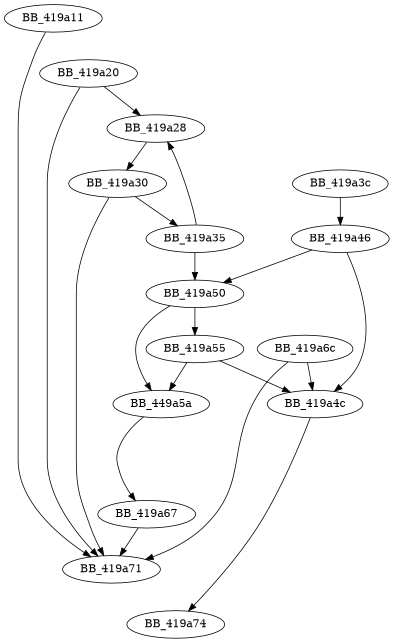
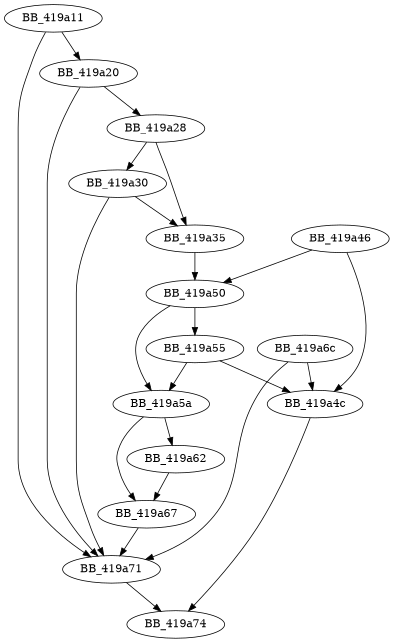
edge "BB_419a11" -> "BB_419a20": added
node "BB_419a3c": removed
edge "BB_419a35" -> "BB_419a28": reversed
node "BB_449a5a": label "BB_449a5a" -> "BB_419a5a"
node "BB_419a62": added
edge "BB_419a71" -> "BB_419a74": added
